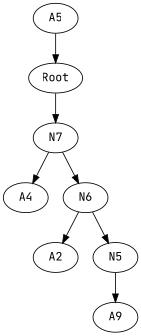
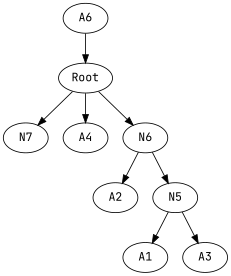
node "A5": label "A5" -> "A6"
edge "N7" -> "A4": now "Root" -> "A4"
edge "N7" -> "N6": now "Root" -> "N6"
node "A1": added
node "A9": label "A9" -> "A3"
